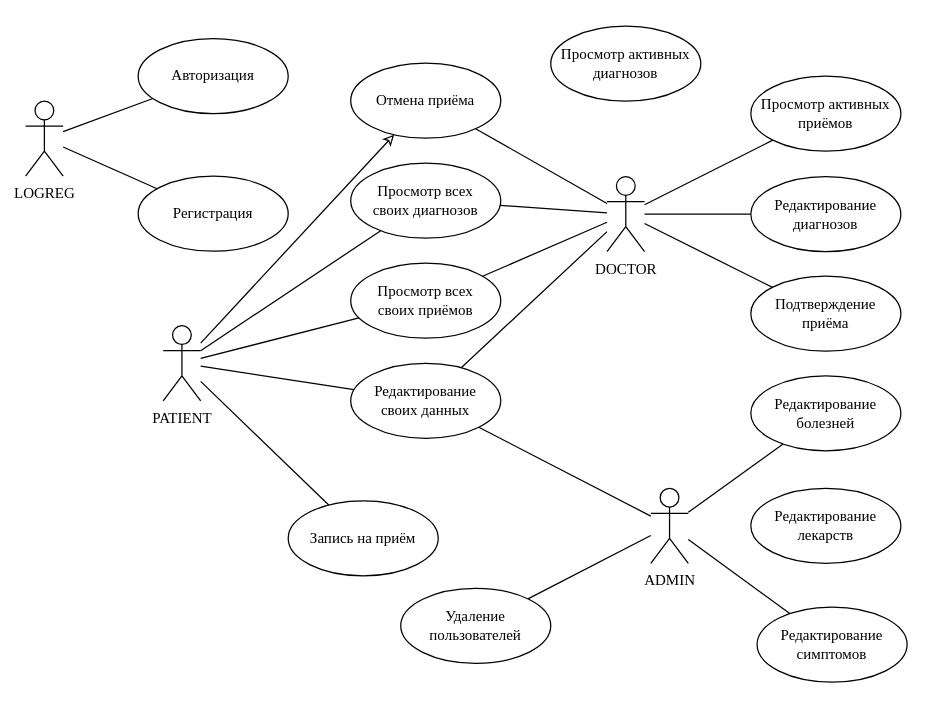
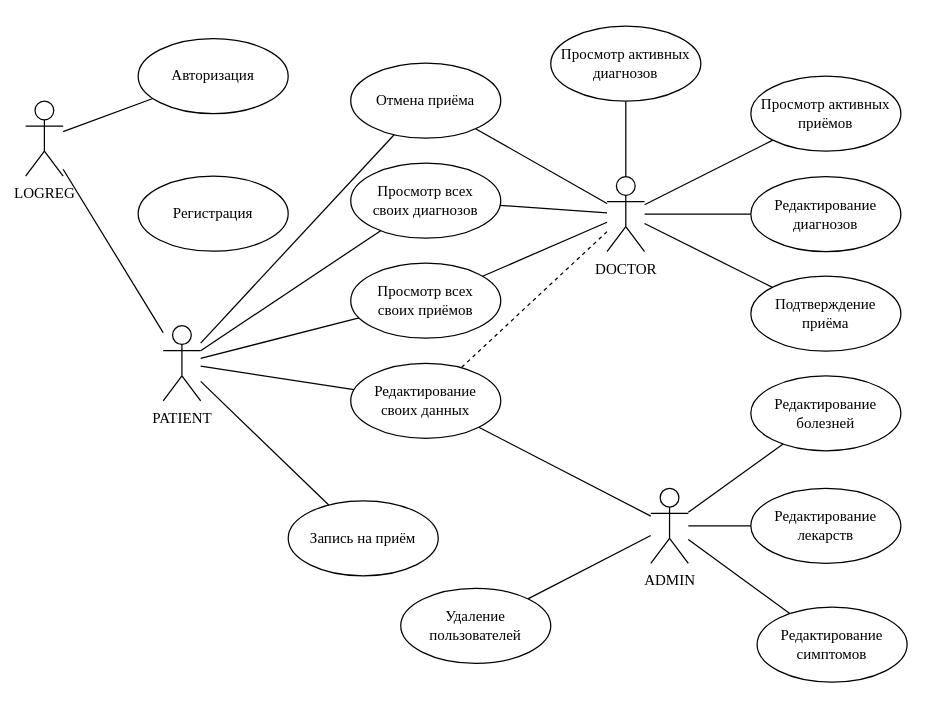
edge "Просмотр активныхдиагнозов" -- "DOCTOR": added
edge "PATIENT" -> "Отмена приёма": arrowhead classic -> none
edge "LOGREG" -- "Регистрация": now "LOGREG" -- "PATIENT"
edge "DOCTOR" -- "Редактирование своих данных": style solid -> dashed
edge "ADMIN" -- "Редактирование лекарств": added
